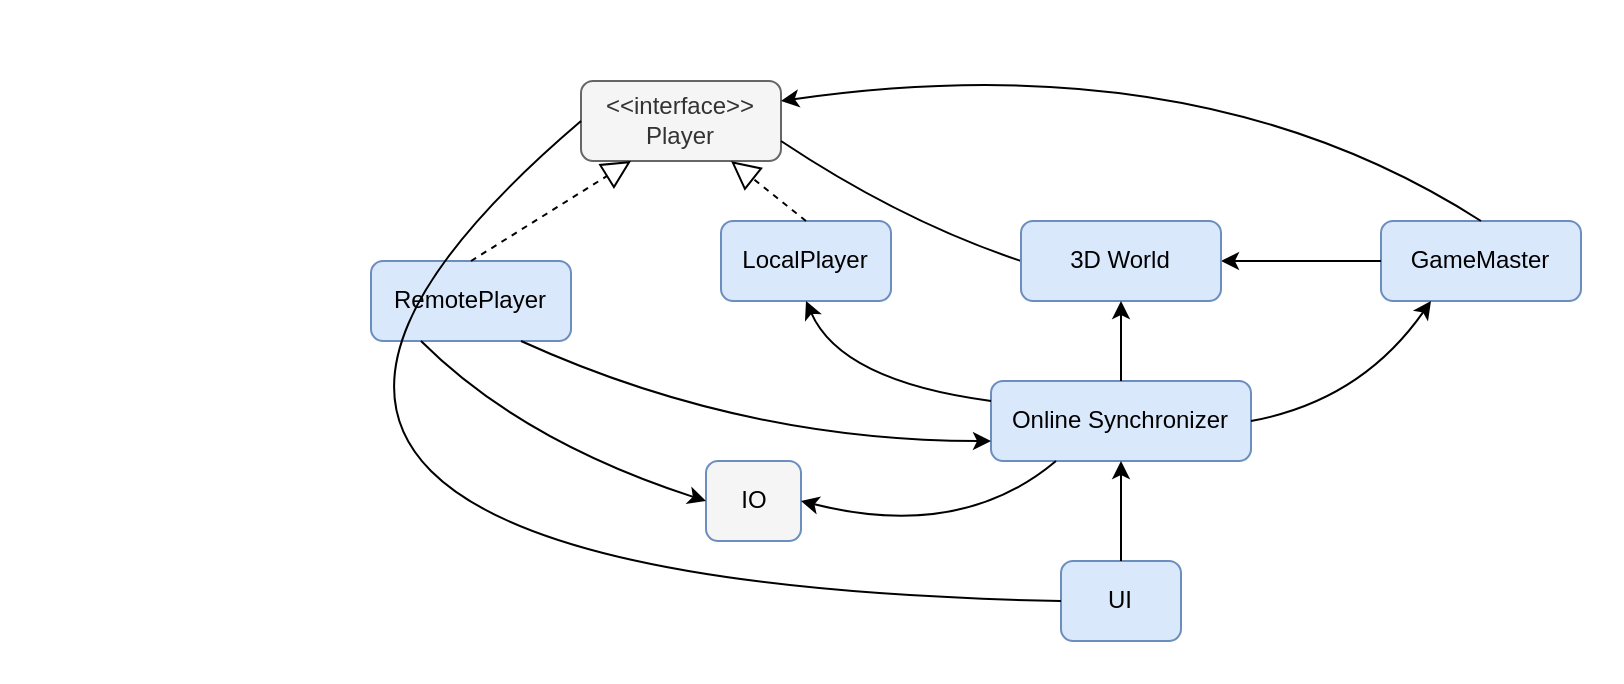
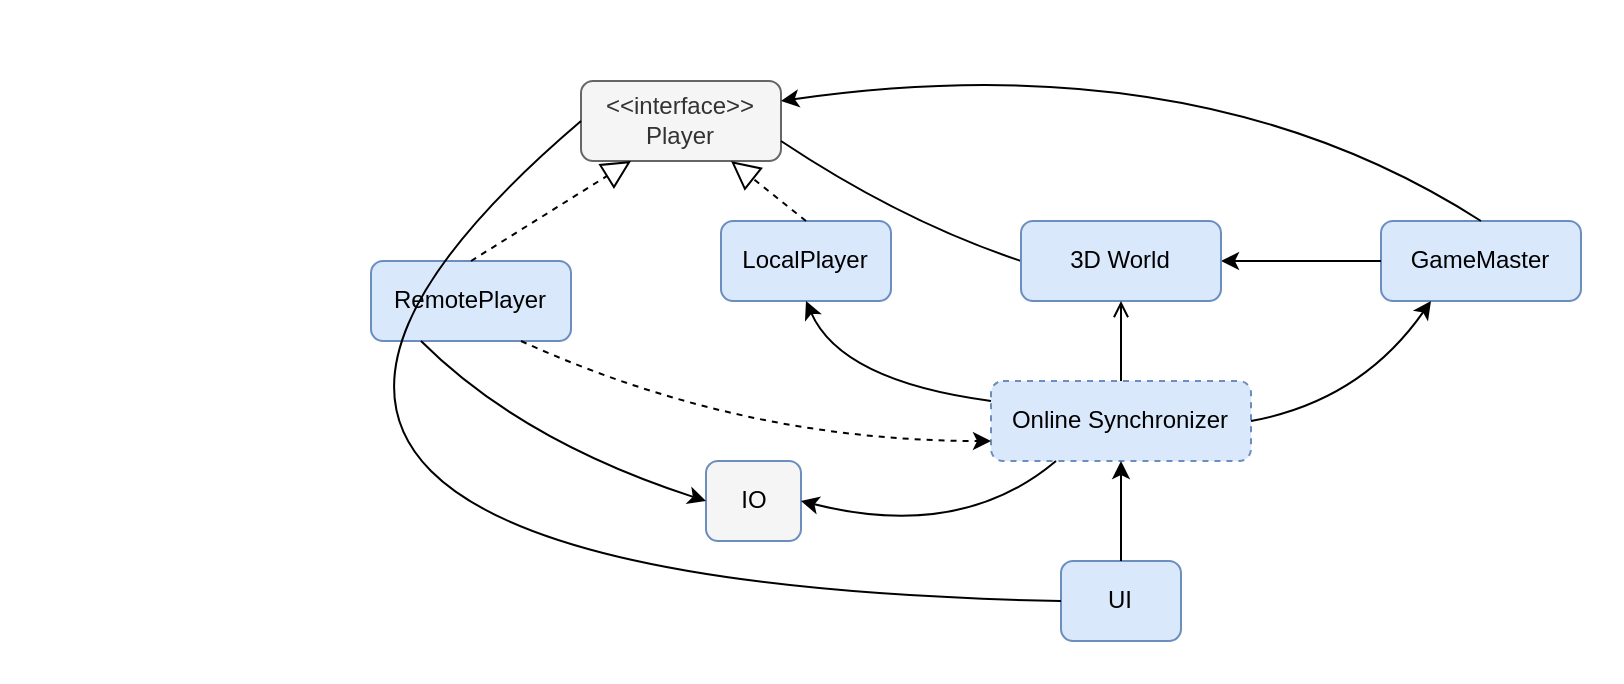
edge "Online Synchronizer" -> "3D World": arrowhead classic -> open
edge "RemotePlayer" -> "Online Synchronizer": style solid -> dashed
node "Online Synchronizer": style solid -> dashed
